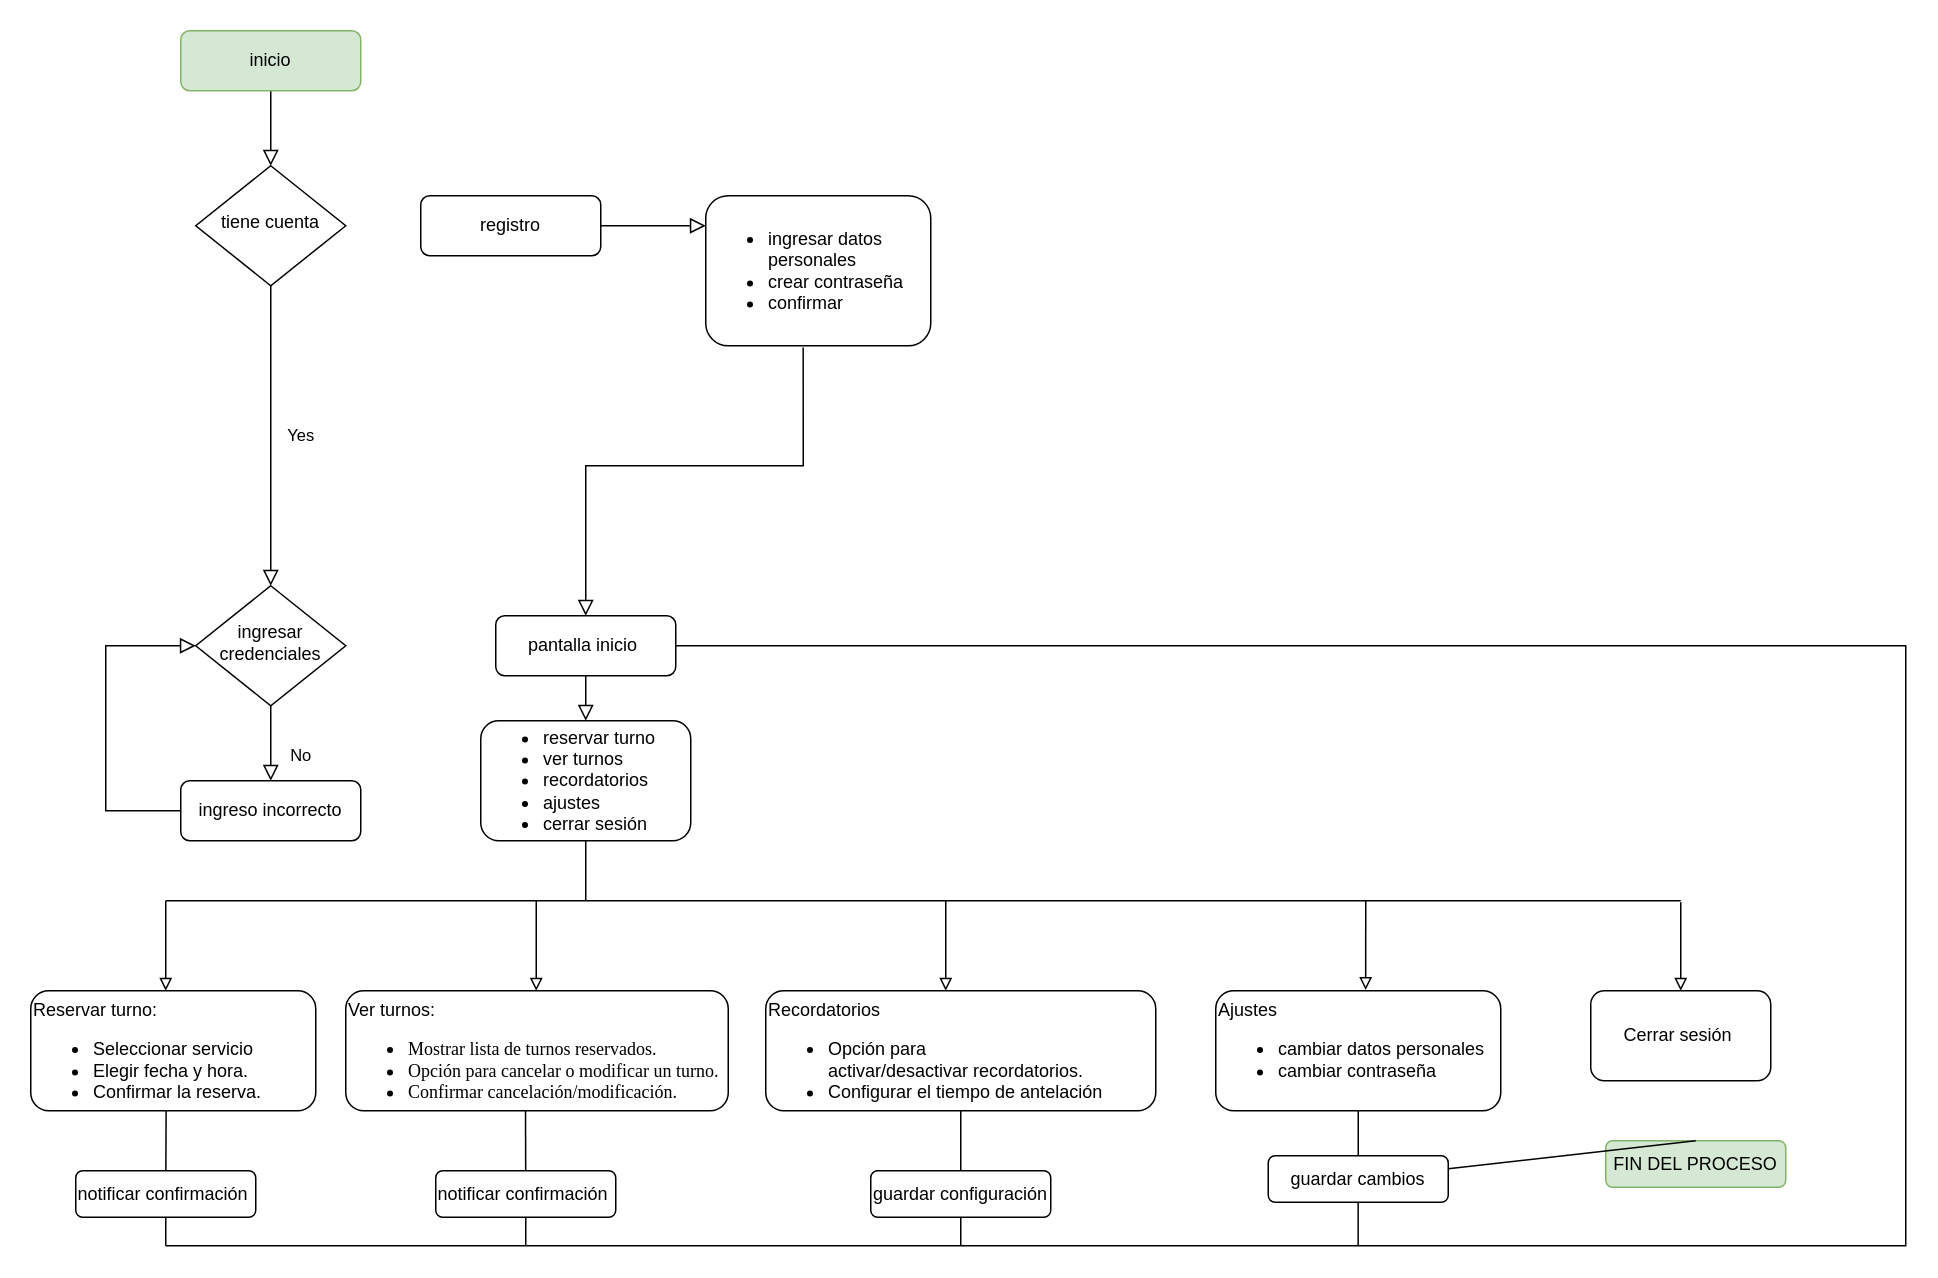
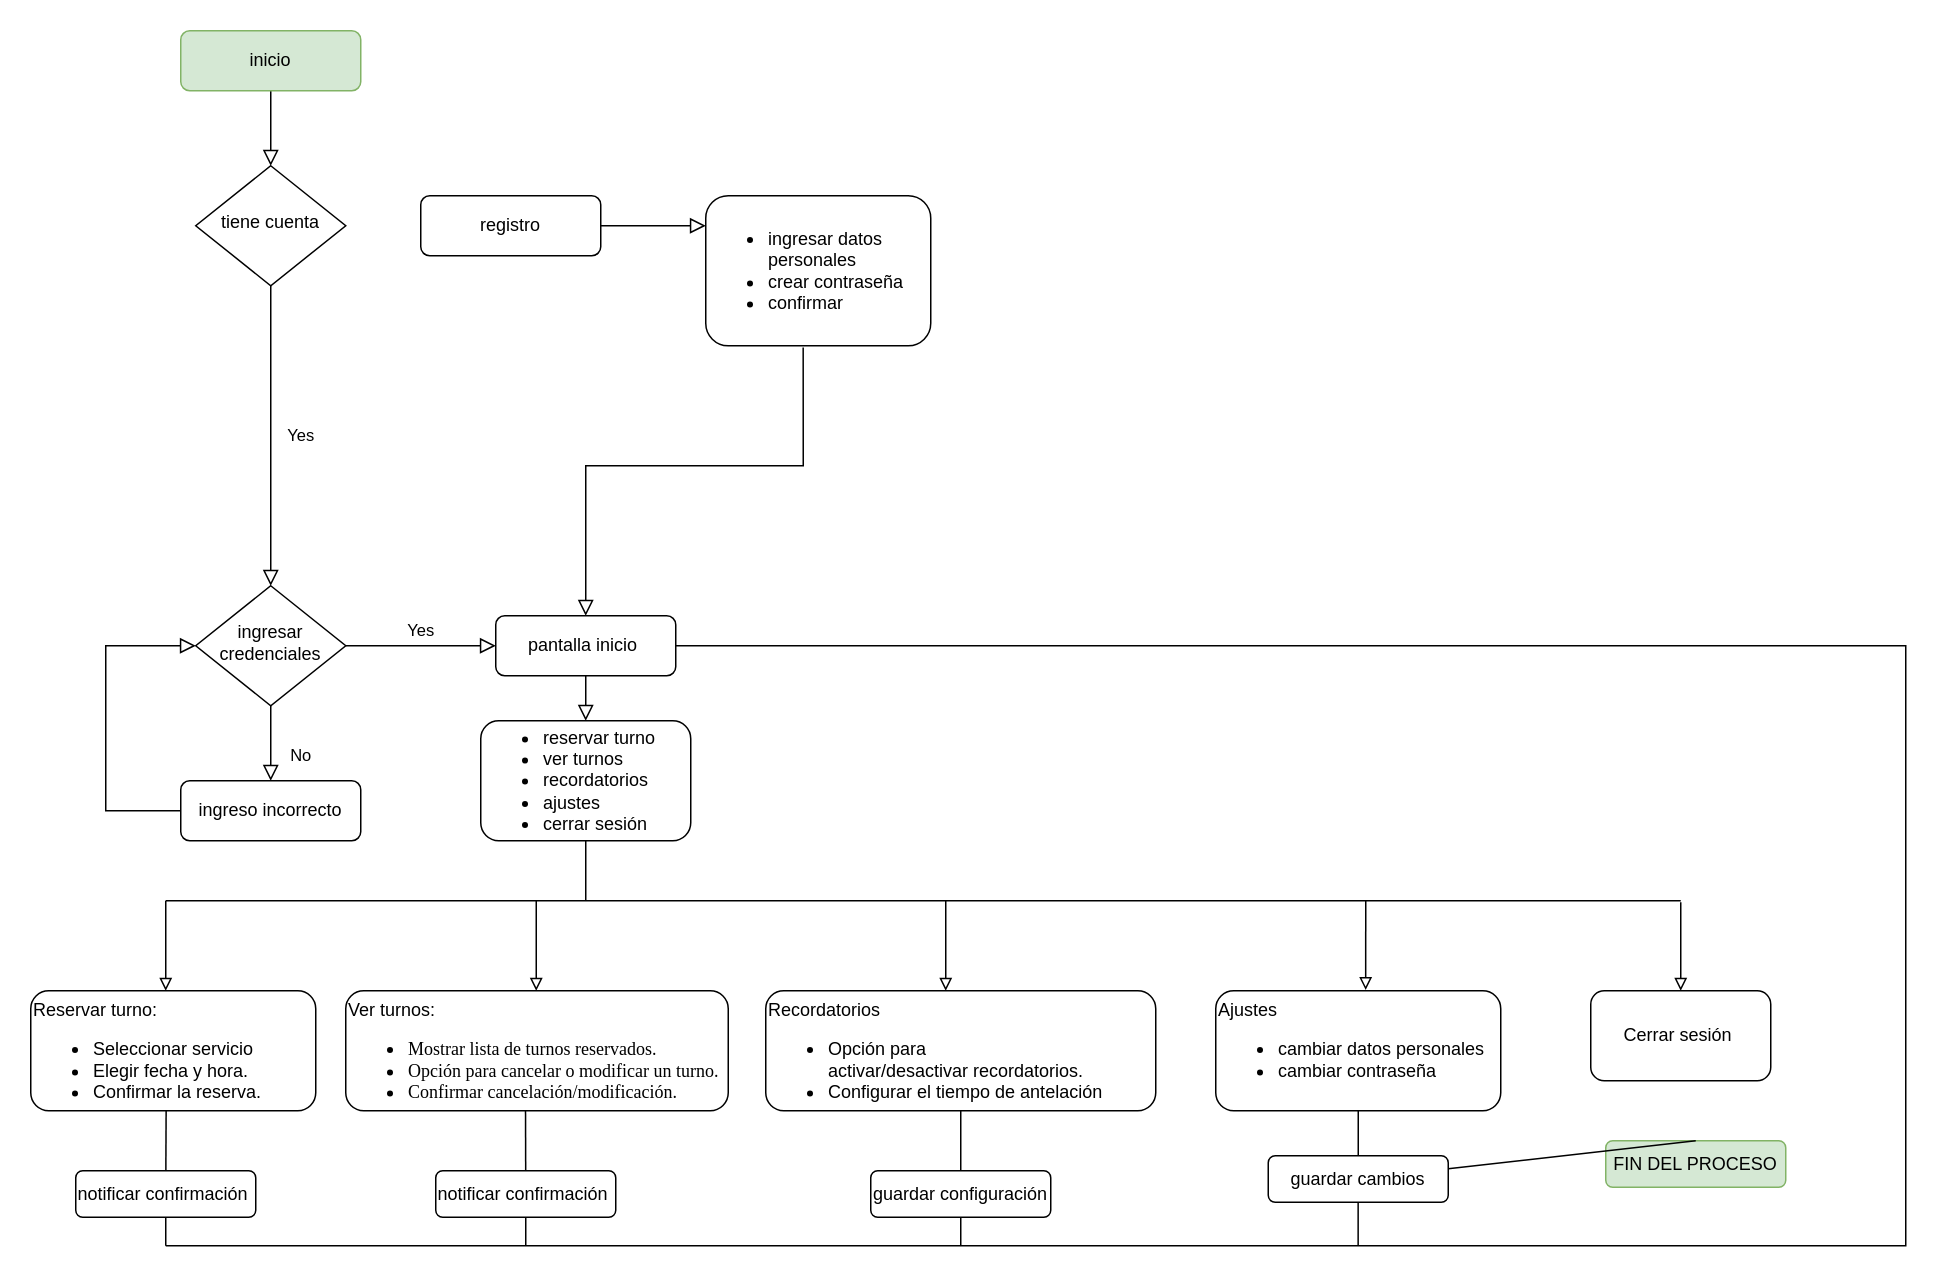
edge "ingresar credenciales" -> "pantalla inicio": added, label "Yes"
